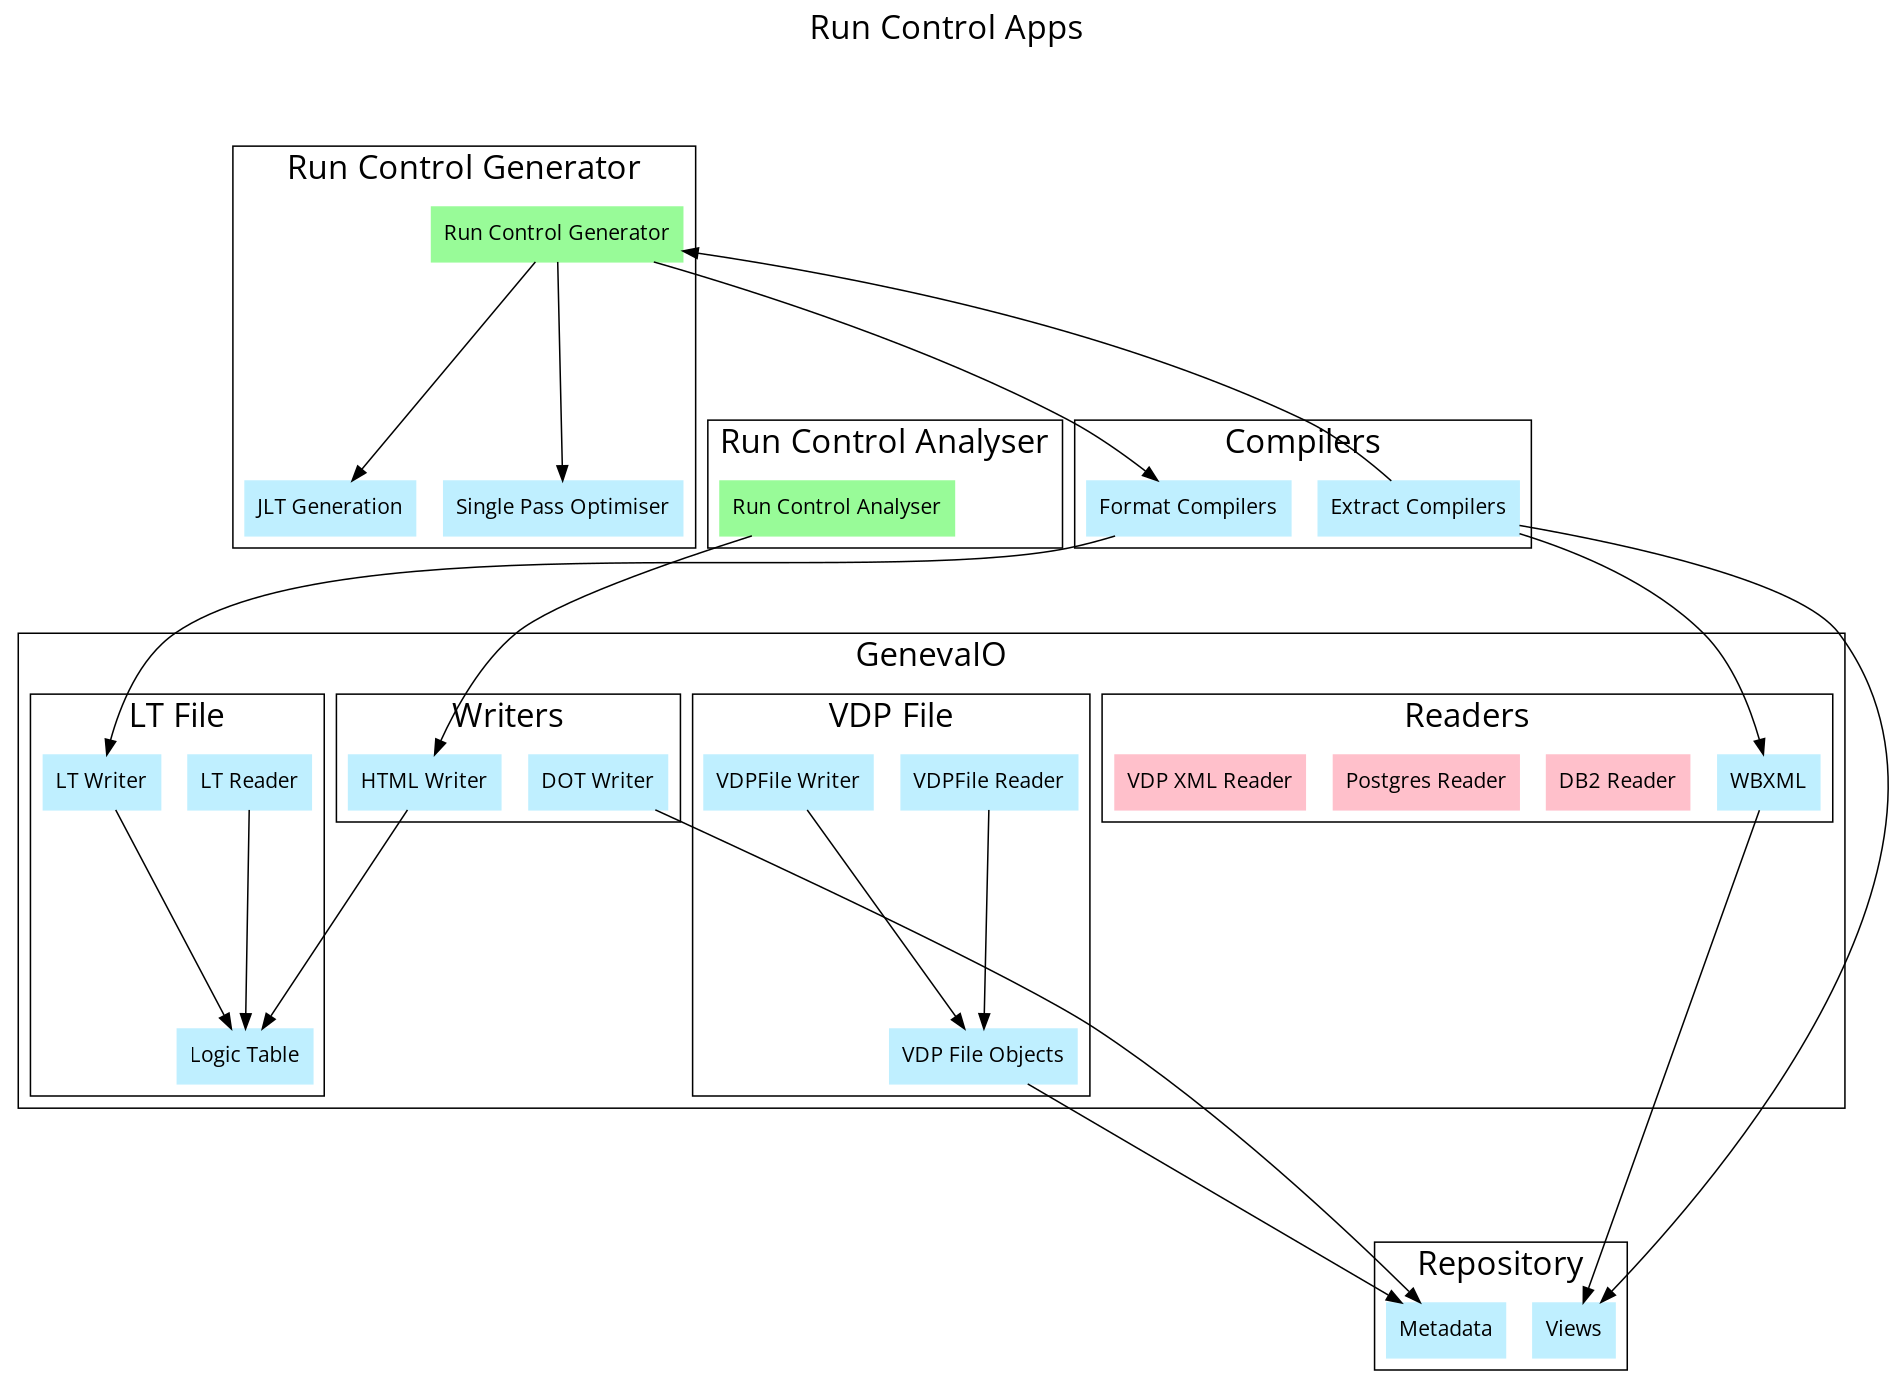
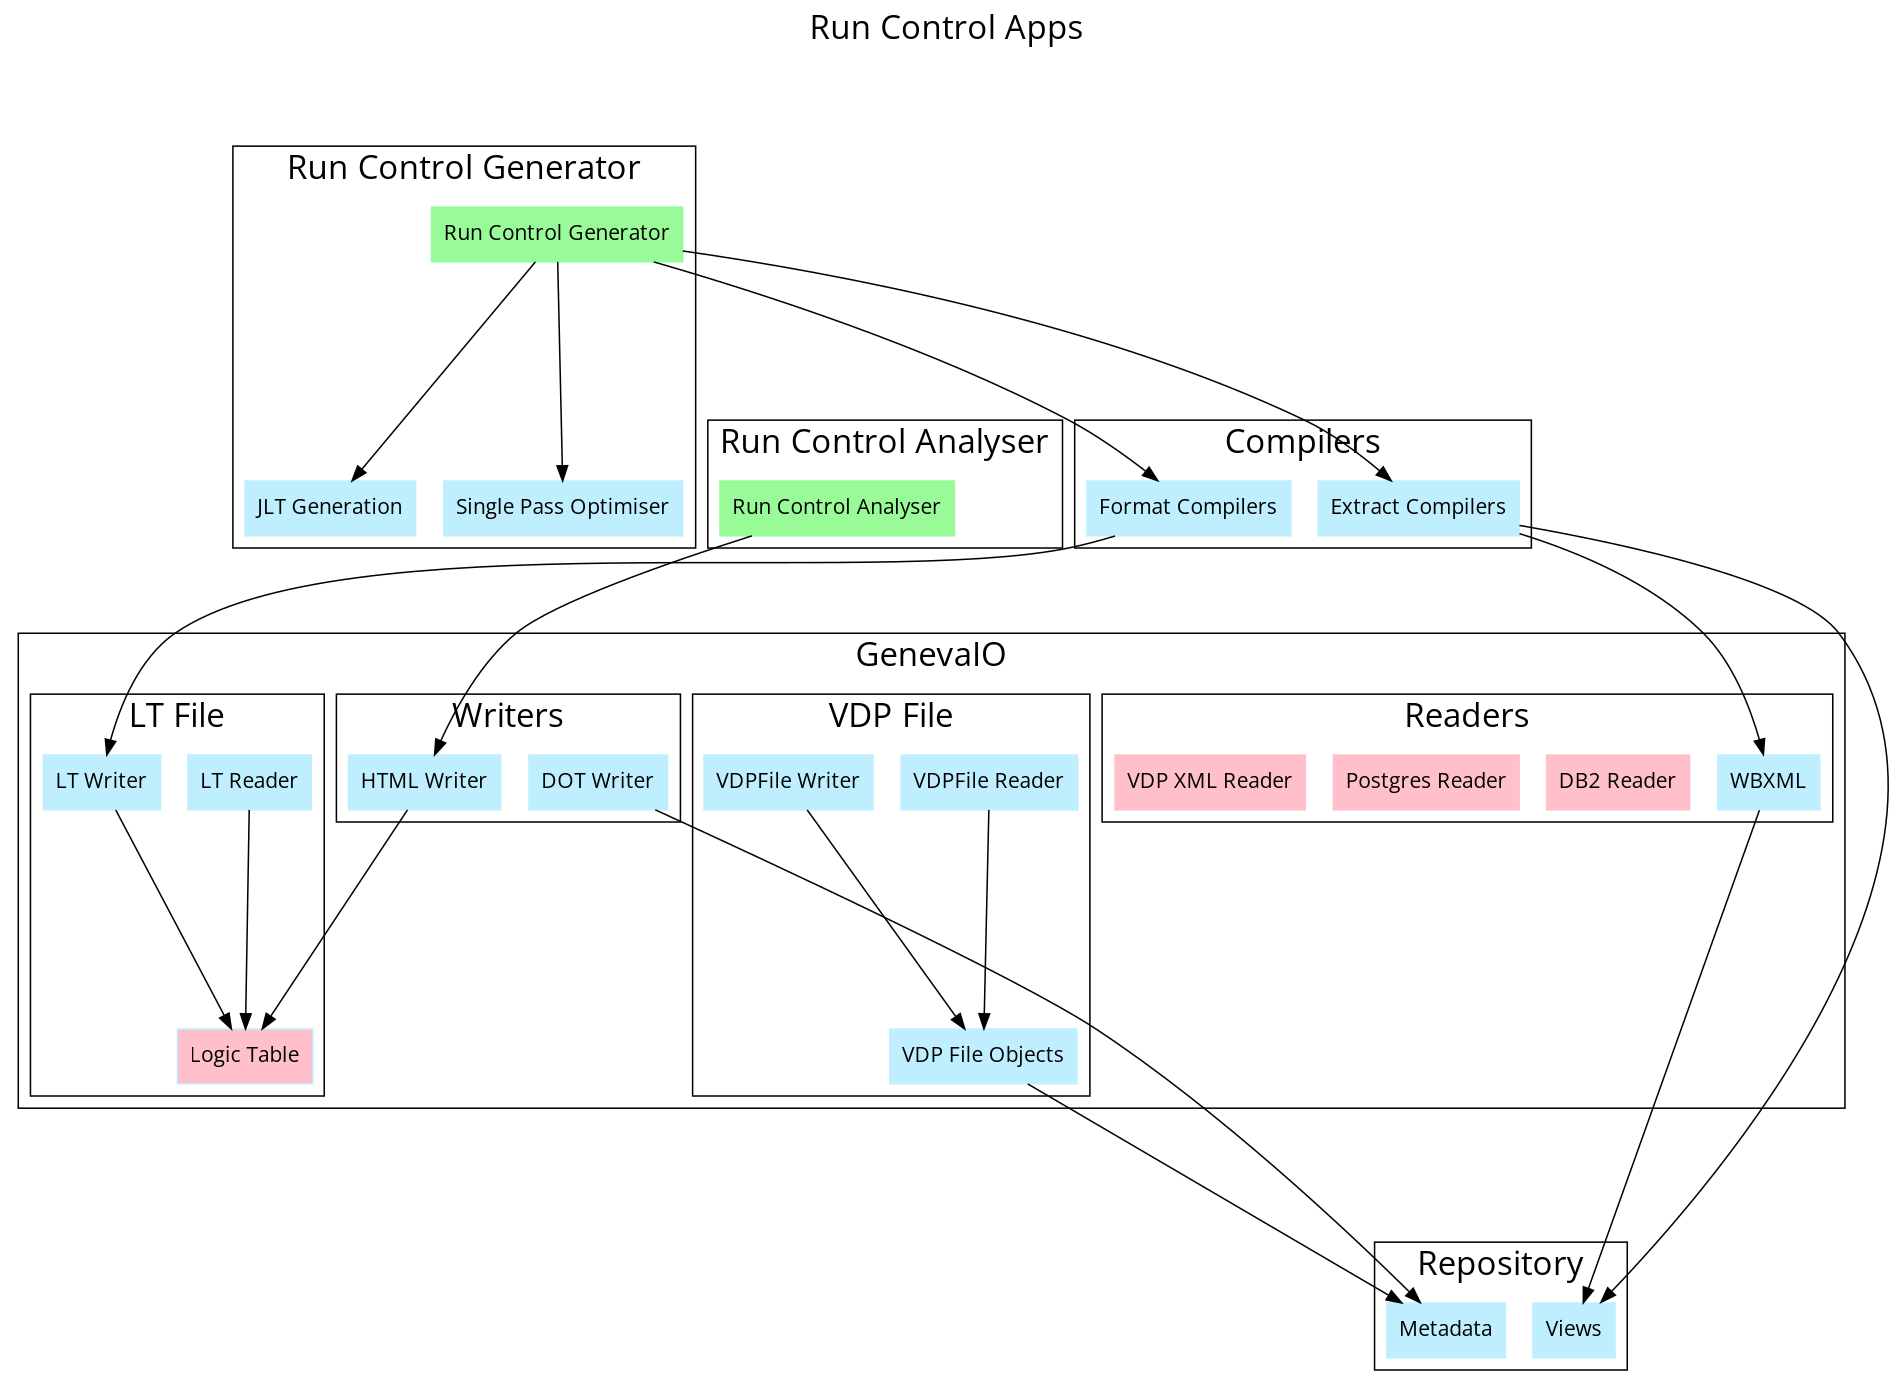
edge "Extract Compilers" -> "Run Control Generator": reversed
node "Logic Table": fillcolor lightblue1 -> pink
